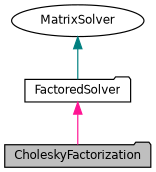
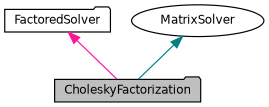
edge "FactoredSolver" -> "MatrixSolver": now "CholeskyFactorization" -> "MatrixSolver"
